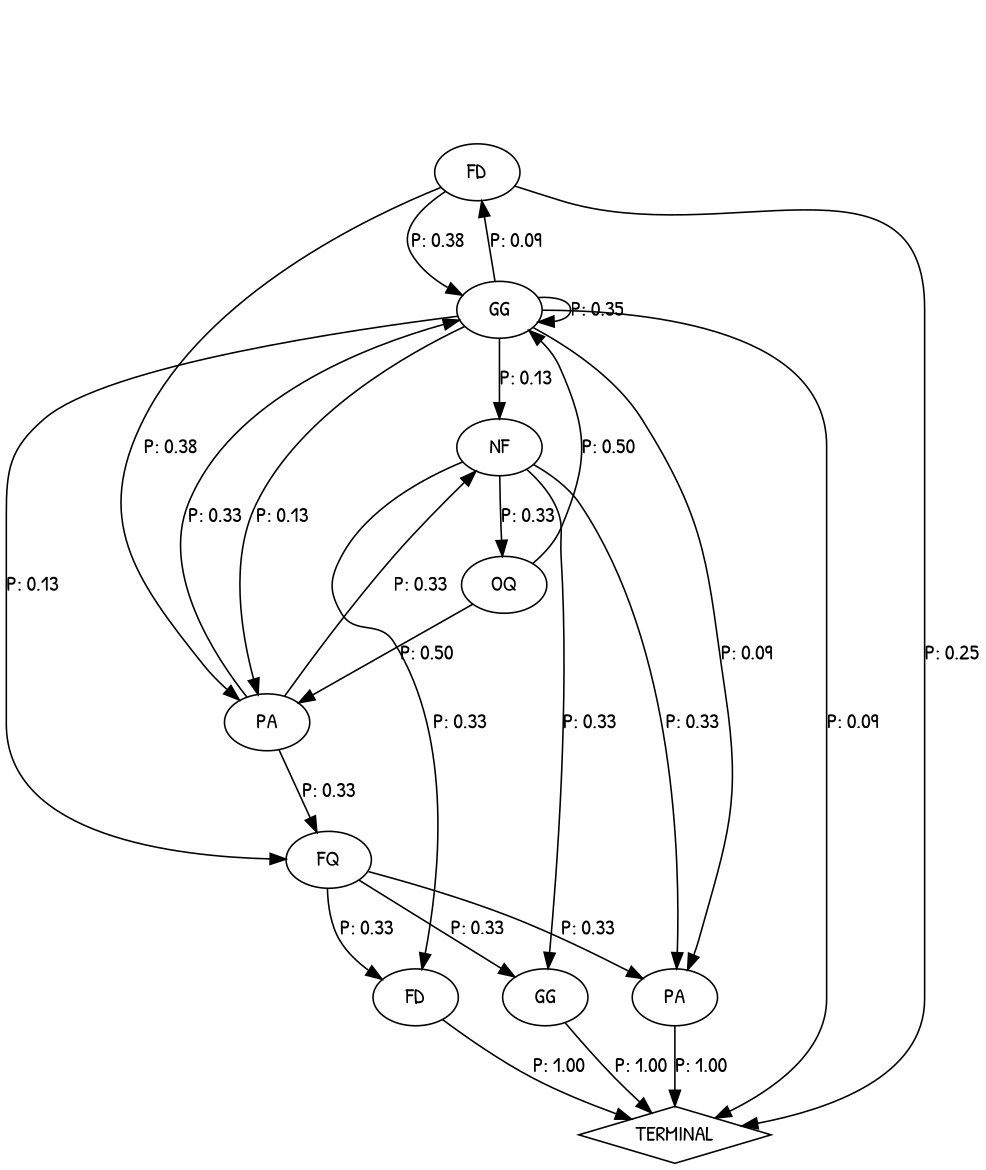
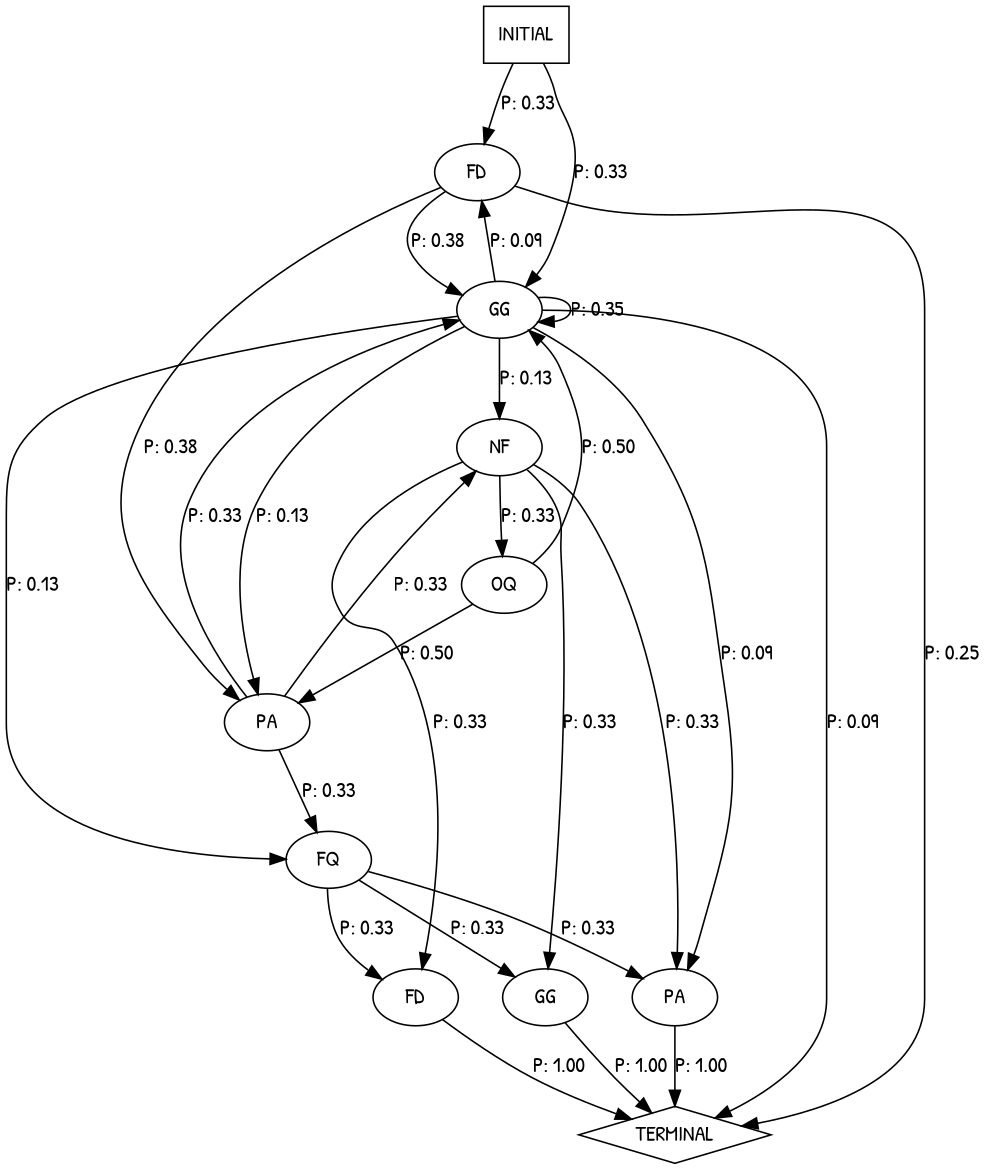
node "INITIAL": added
